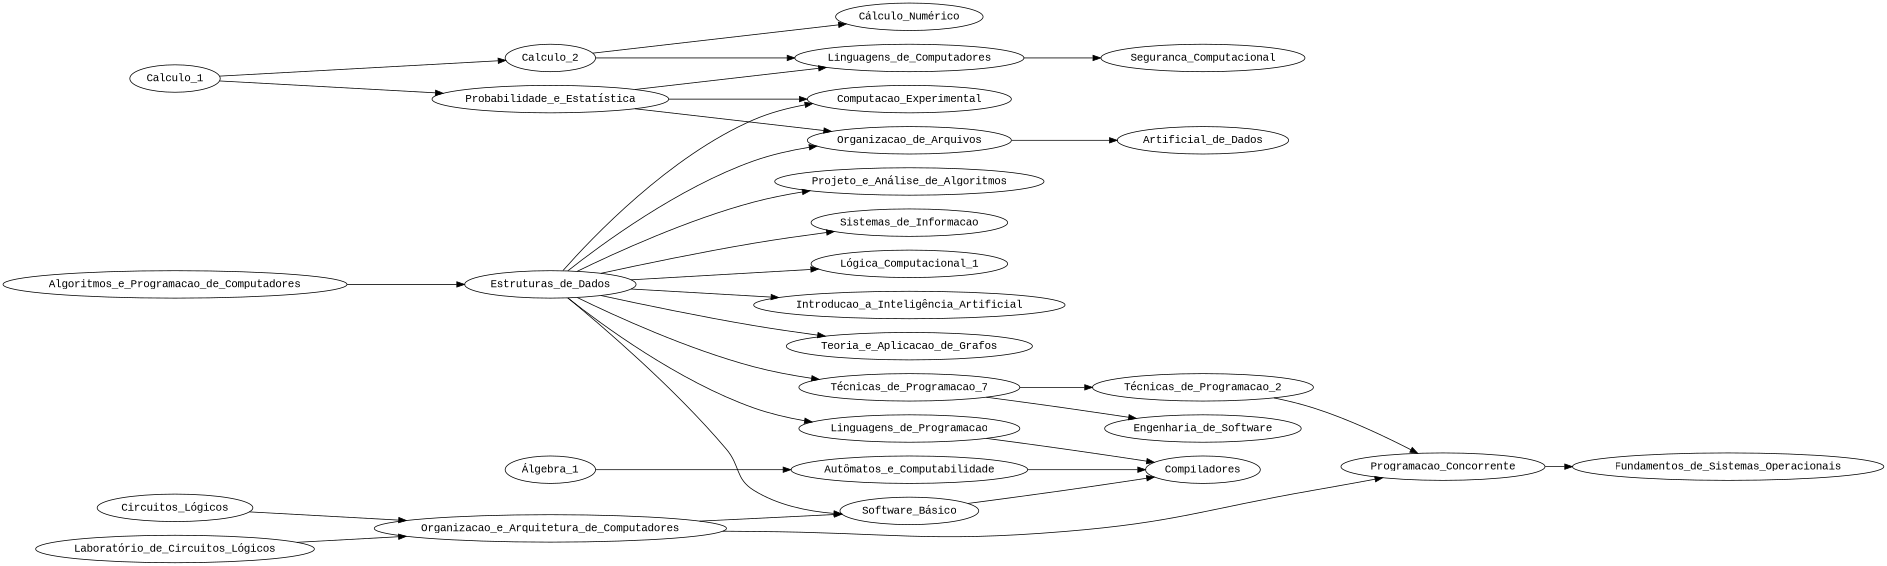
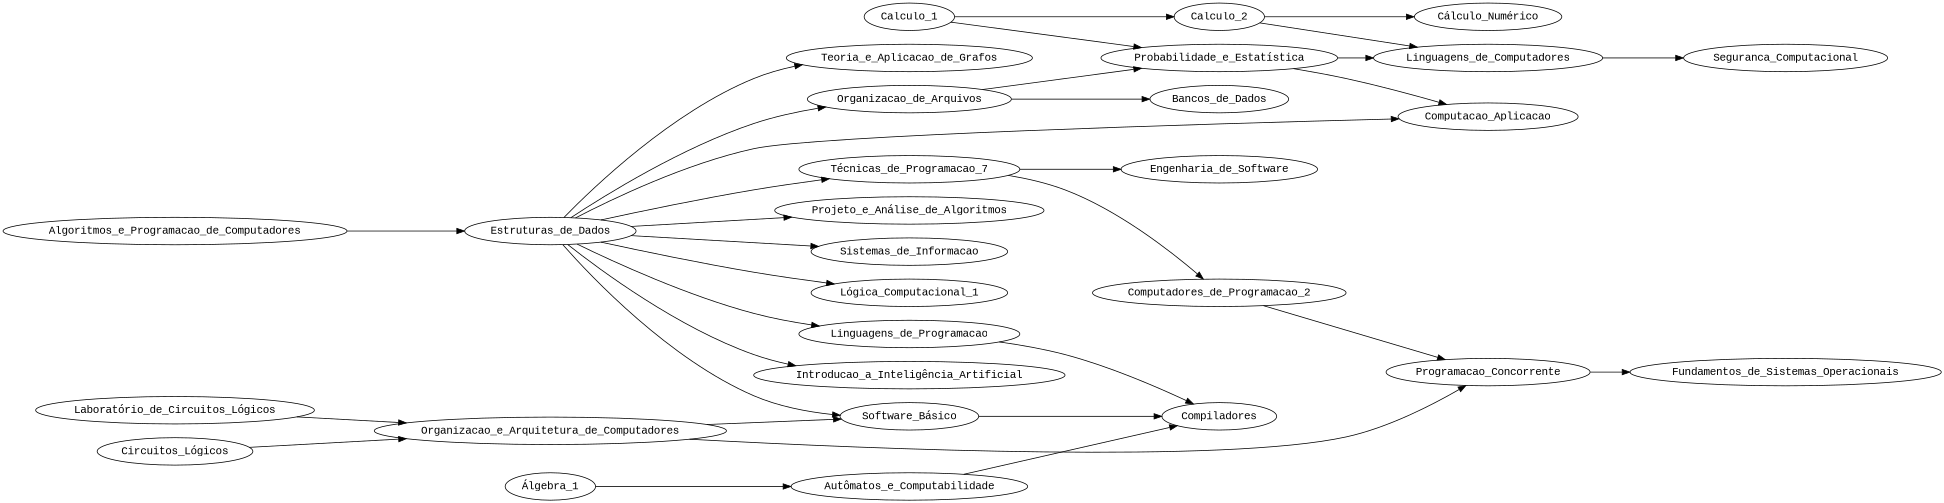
node "Computacao_Experimental": label "Computacao_Experimental" -> "Computacao_Aplicacao"
edge "Probabilidade_e_Estatística" -> "Organizacao_de_Arquivos": reversed
node "Artificial_de_Dados": label "Artificial_de_Dados" -> "Bancos_de_Dados"
node "Técnicas_de_Programacao_2": label "Técnicas_de_Programacao_2" -> "Computadores_de_Programacao_2"
